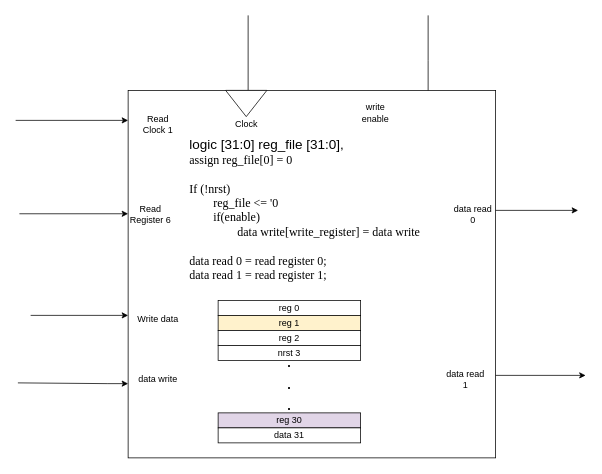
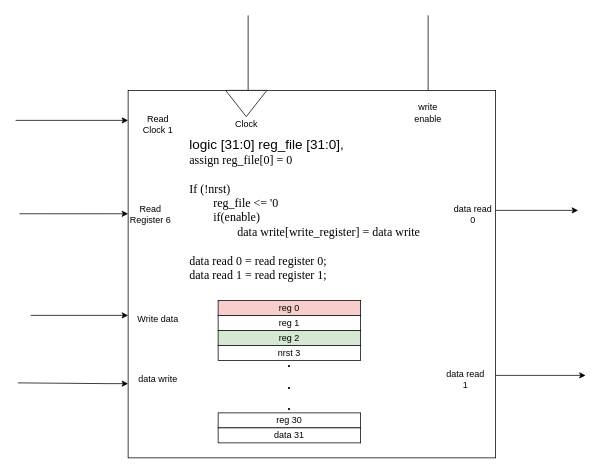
node "write enable": moved (375, 113) -> (428, 113)
node "reg 0": fillcolor #ffffff -> #f8cecc
node "reg 1": fillcolor #fff2cc -> #ffffff
node "reg 2": fillcolor #ffffff -> #d5e8d4
node "reg 30": fillcolor #e1d5e7 -> #ffffff
